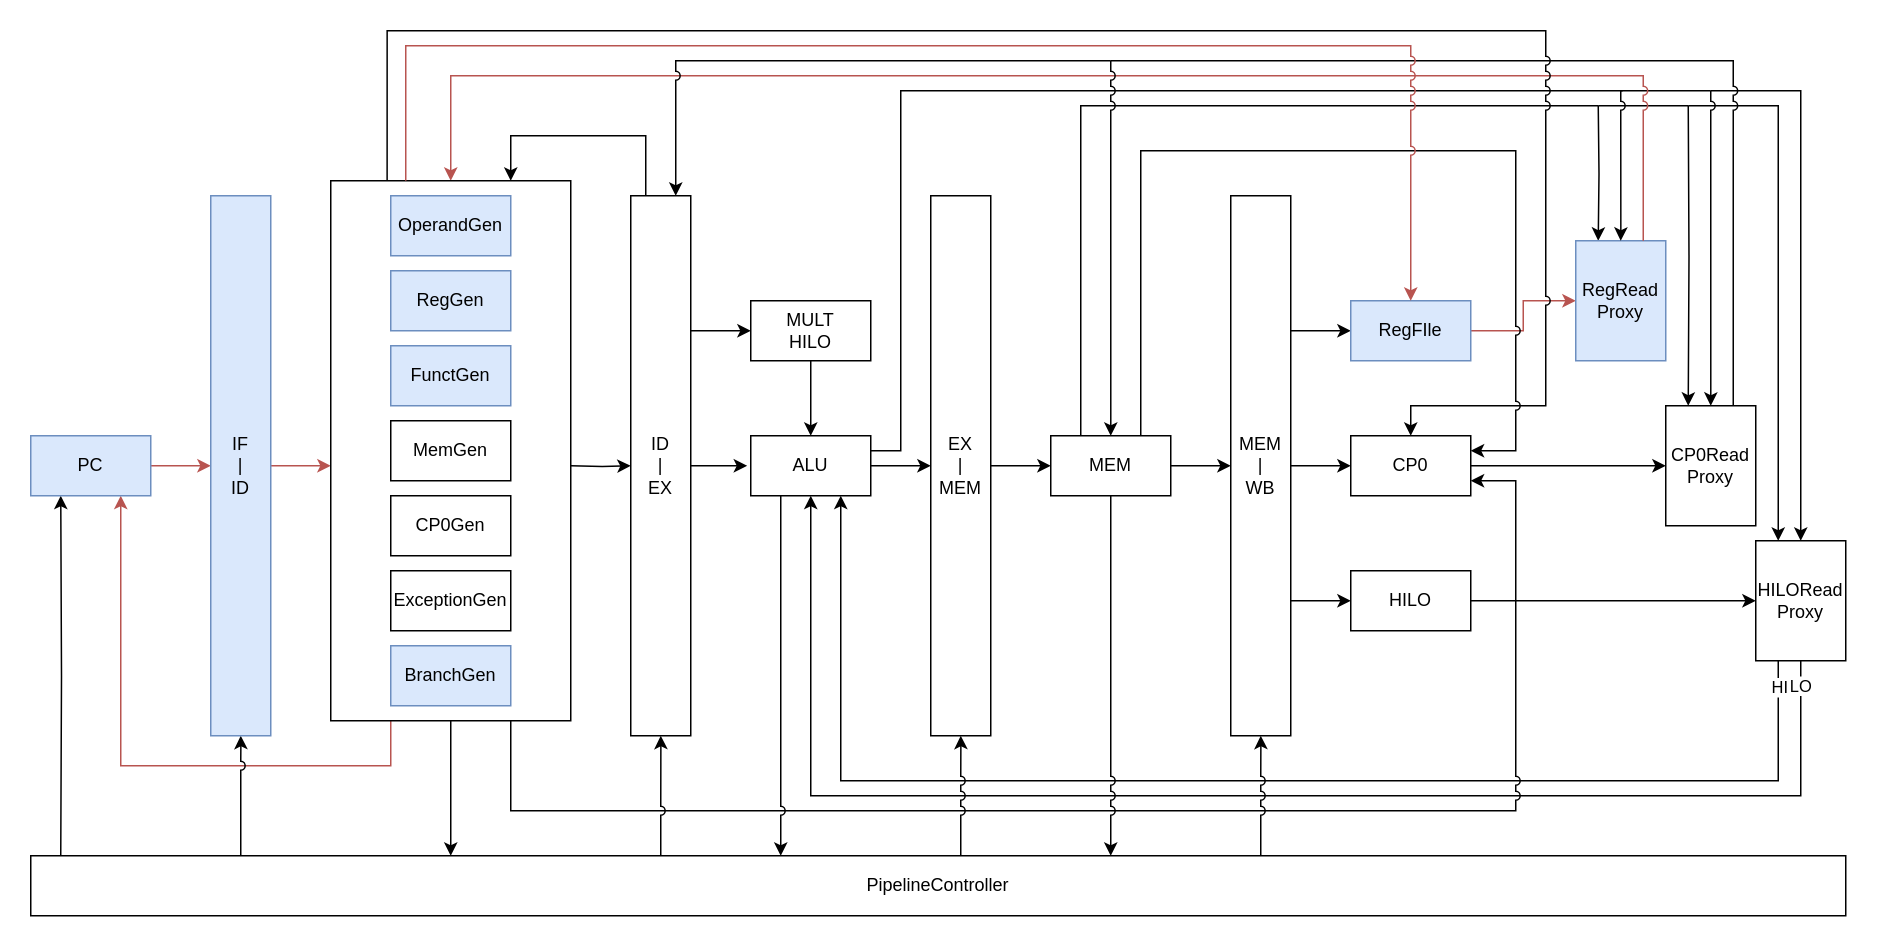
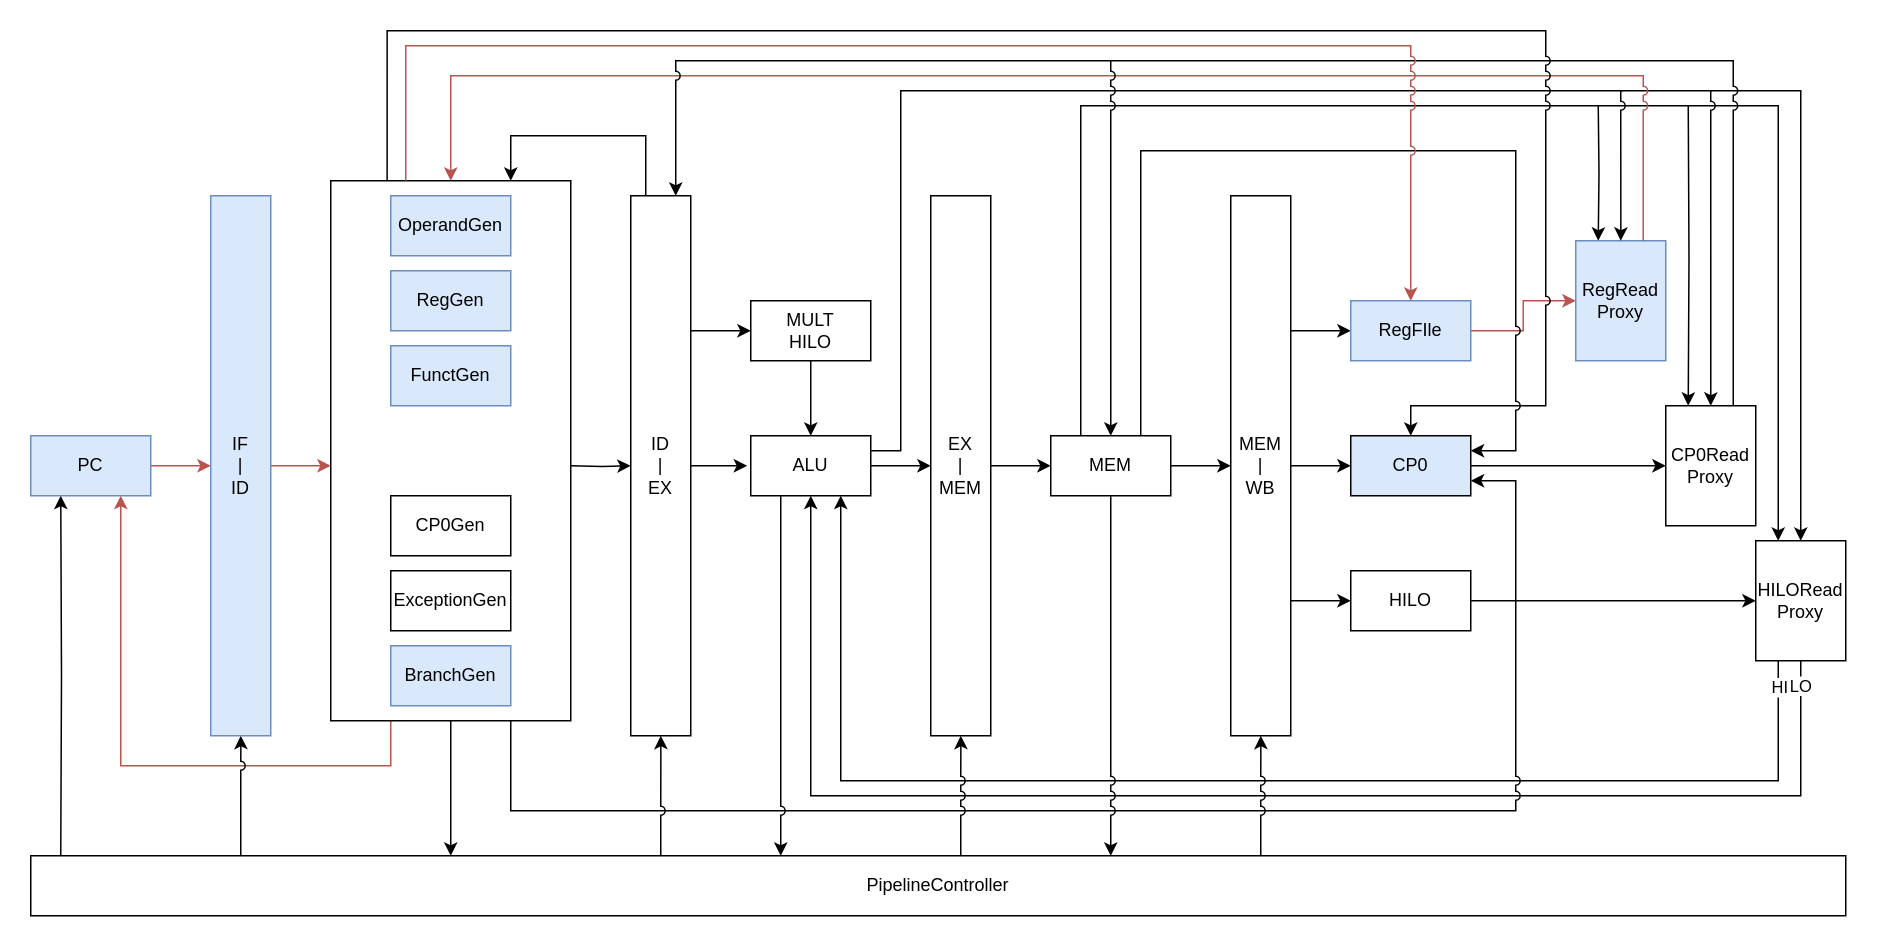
node "MemGen": removed
node "CP0": fillcolor #ffffff -> #dae8fc
